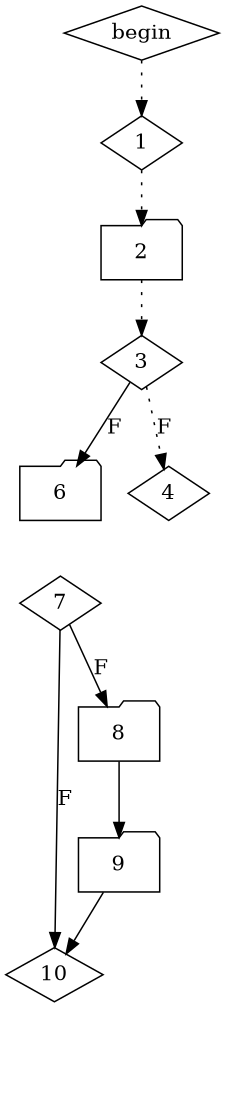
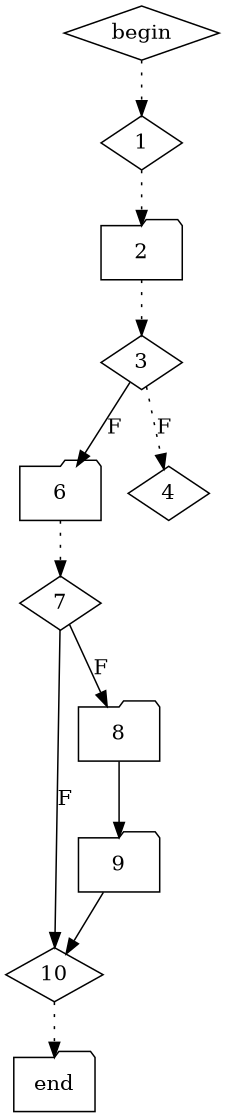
edge "6" -> "7": added
node "end": added
